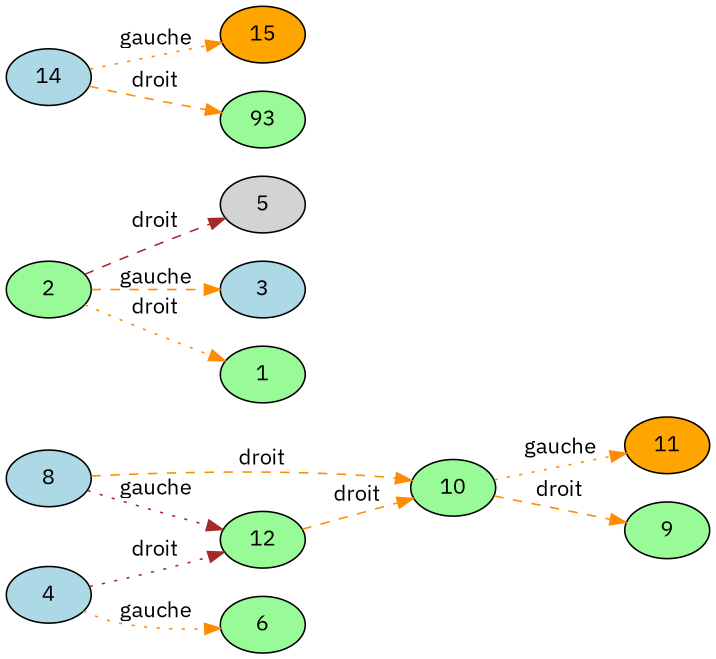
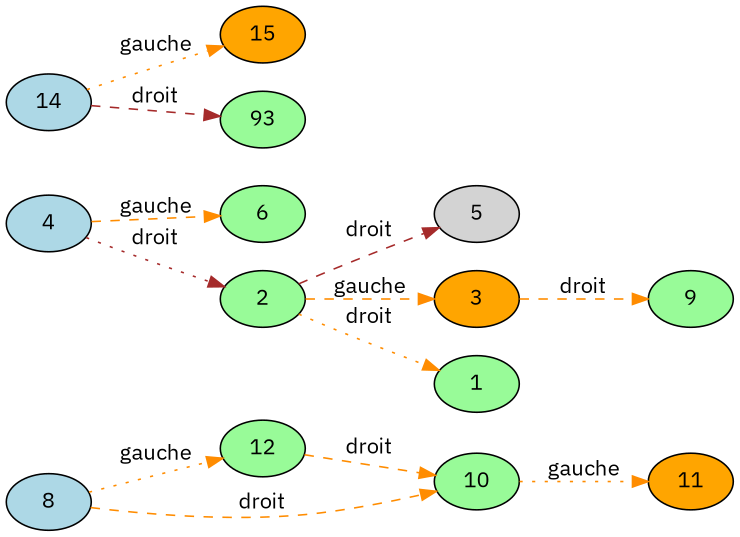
edge "14" -> "93": color darkorange -> brown
node "3": fillcolor lightblue -> orange
edge "8" -> "12": color brown -> darkorange
edge "10" -> "9": now "3" -> "9"
edge "4" -> "12": now "4" -> "2"
edge "4" -> "6": style dotted -> dashed
